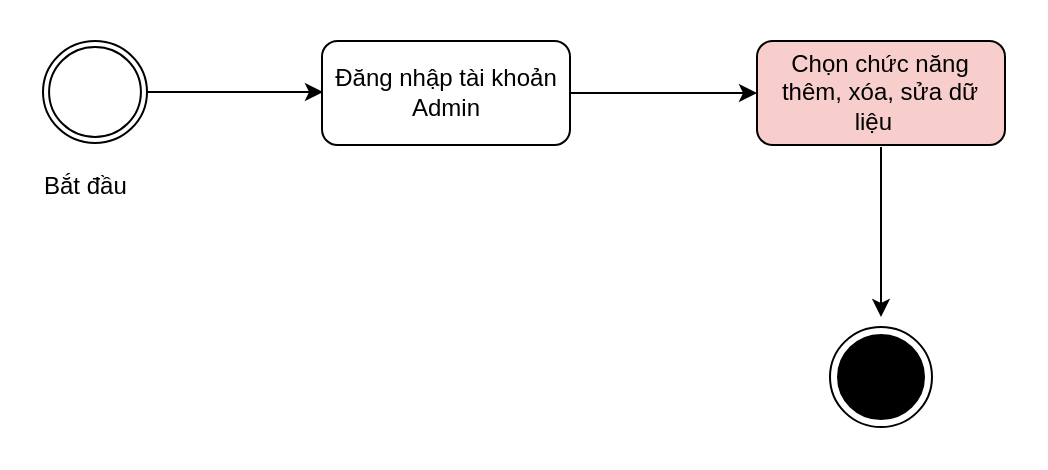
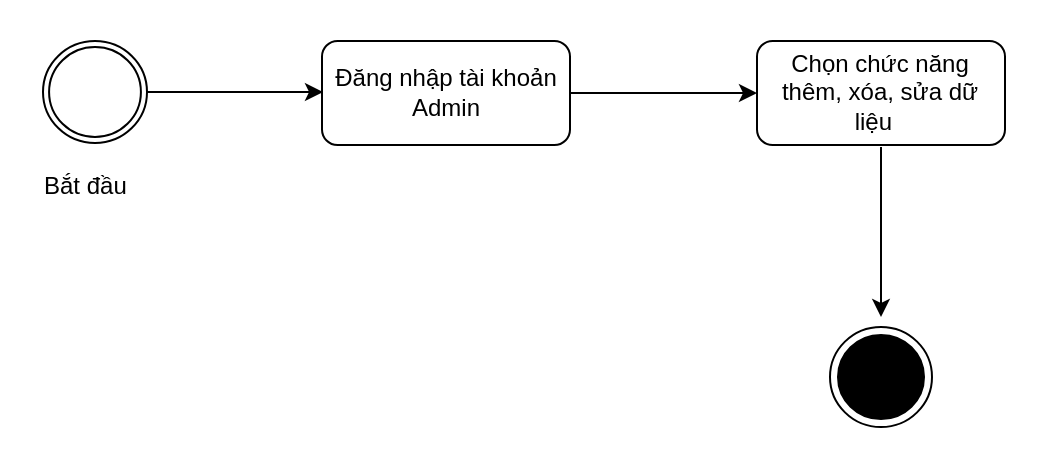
node "Chọn chức năng thêm, xóa, sửa dữ liệu": fillcolor #f8cecc -> #ffffff
